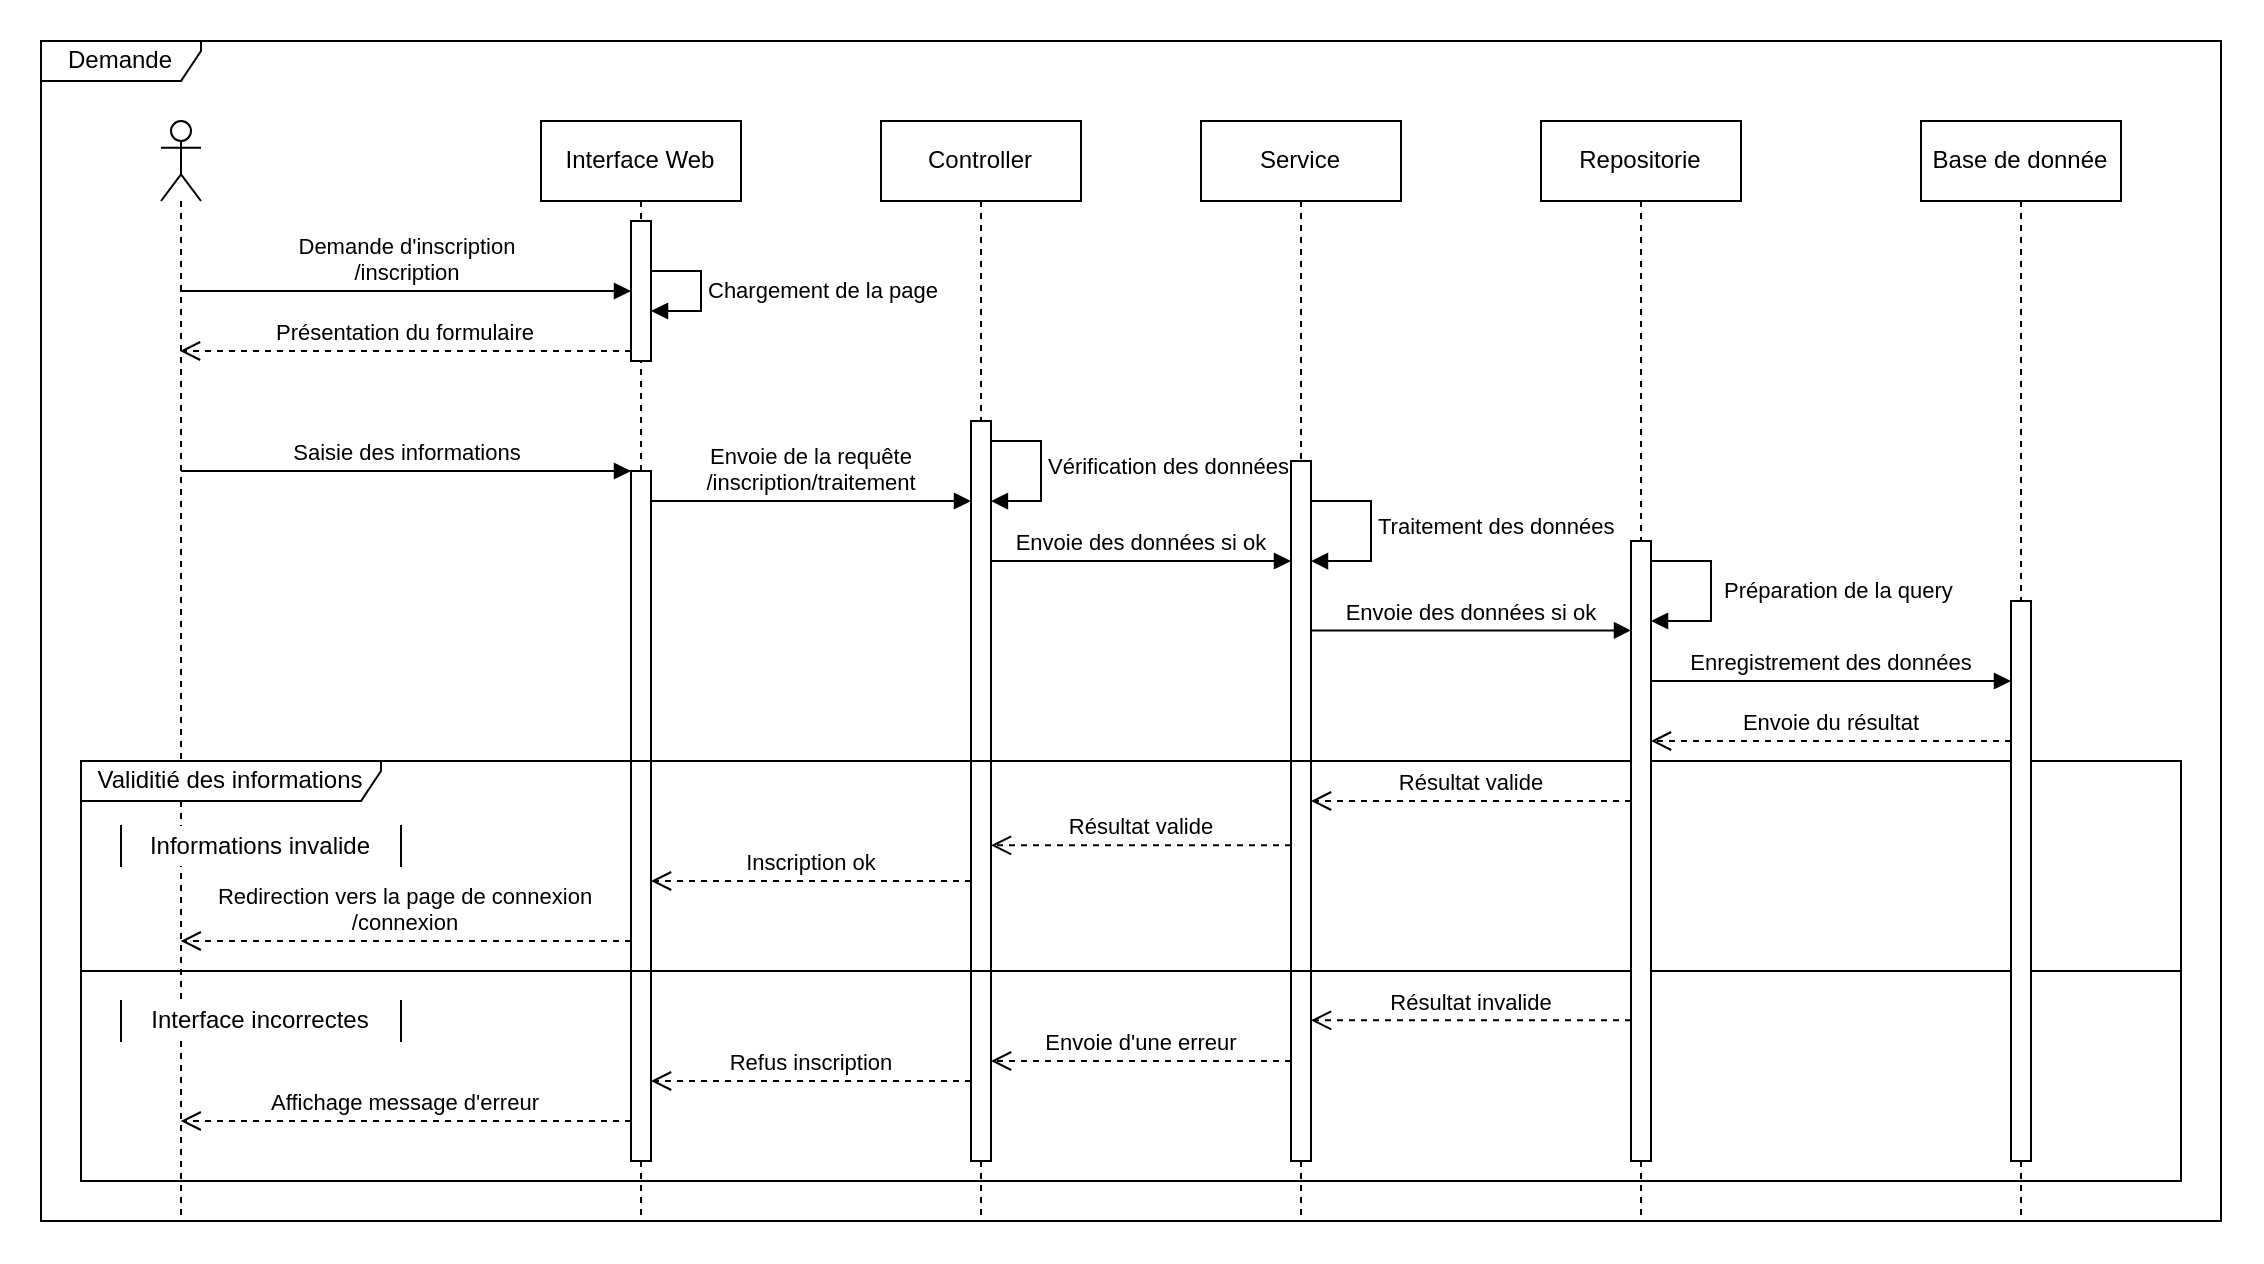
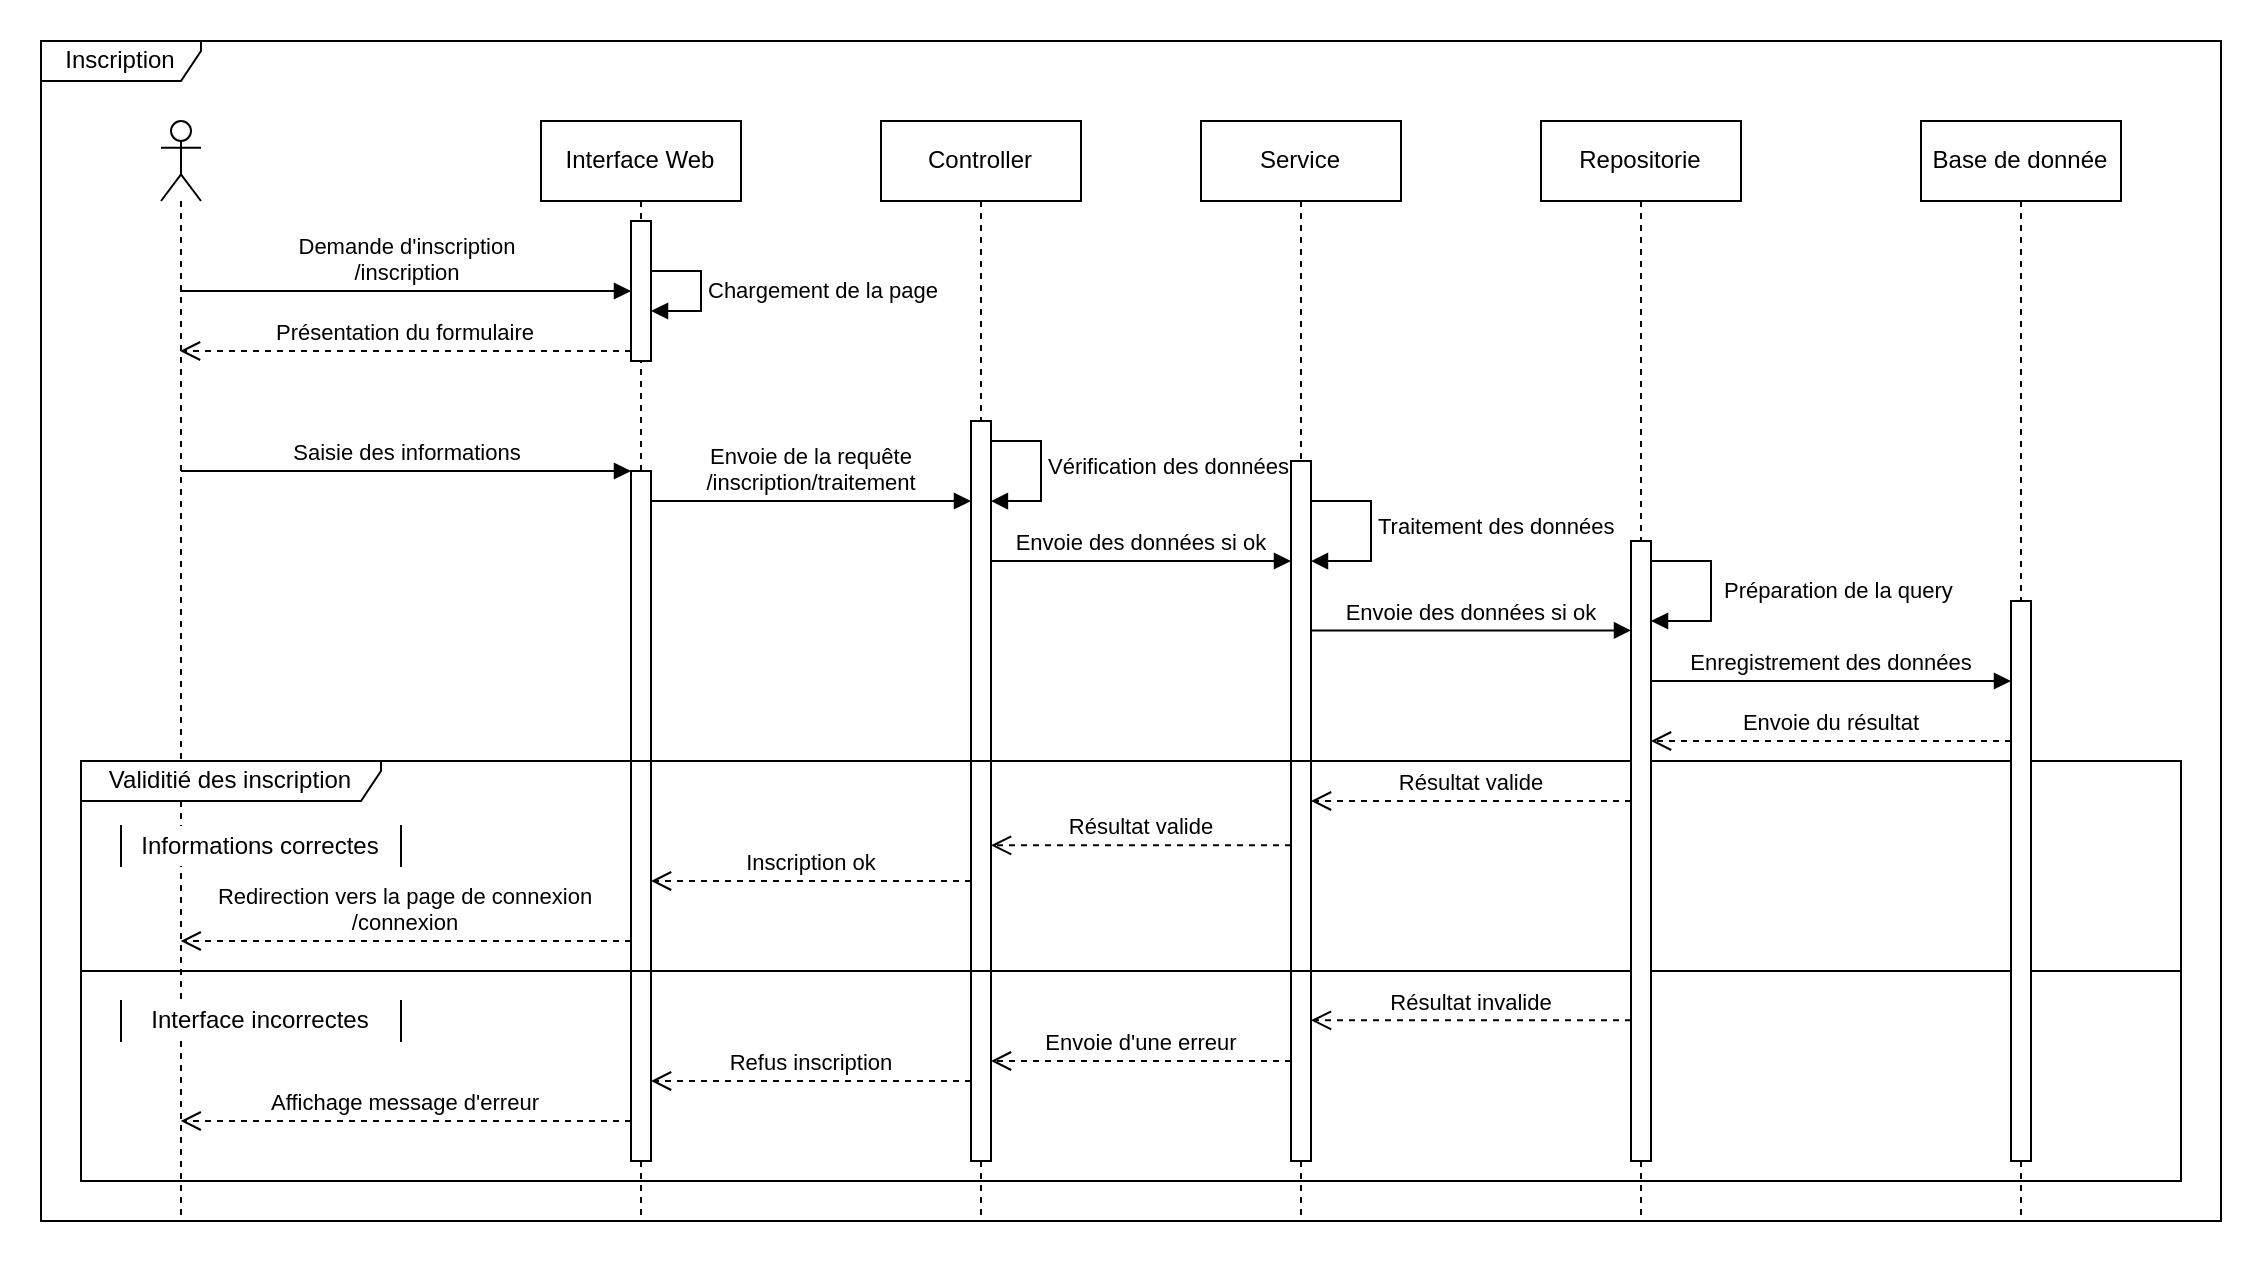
node "Demande": label "Demande" -> "Inscription"
node "Validitié des informations": label "Validitié des informations" -> "Validitié des inscription"
node "Informations invalide": label "Informations invalide" -> "Informations correctes"
